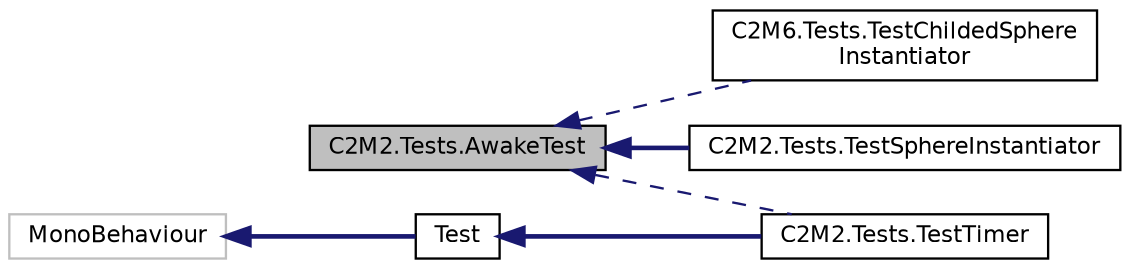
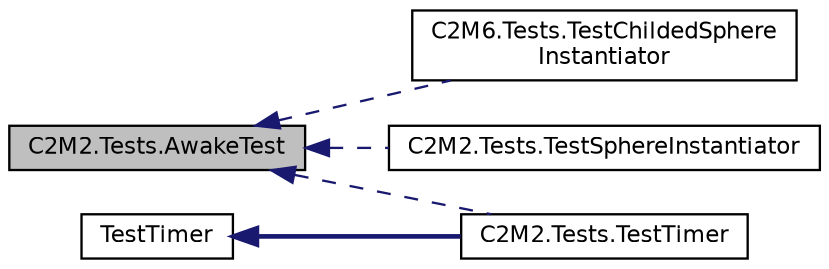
edge "C2M2.Tests.TestSphereInstantiator" -> "C2M2.Tests.AwakeTest": style bold -> dashed
node "MonoBehaviour": removed
node "Test": label "Test" -> "TestTimer"
